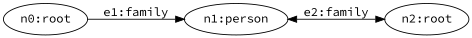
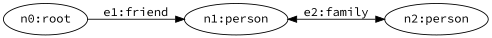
edge "n0:root" -> "n1:person": label "e1:family" -> "e1:friend"
node "n2:root": label "n2:root" -> "n2:person"
